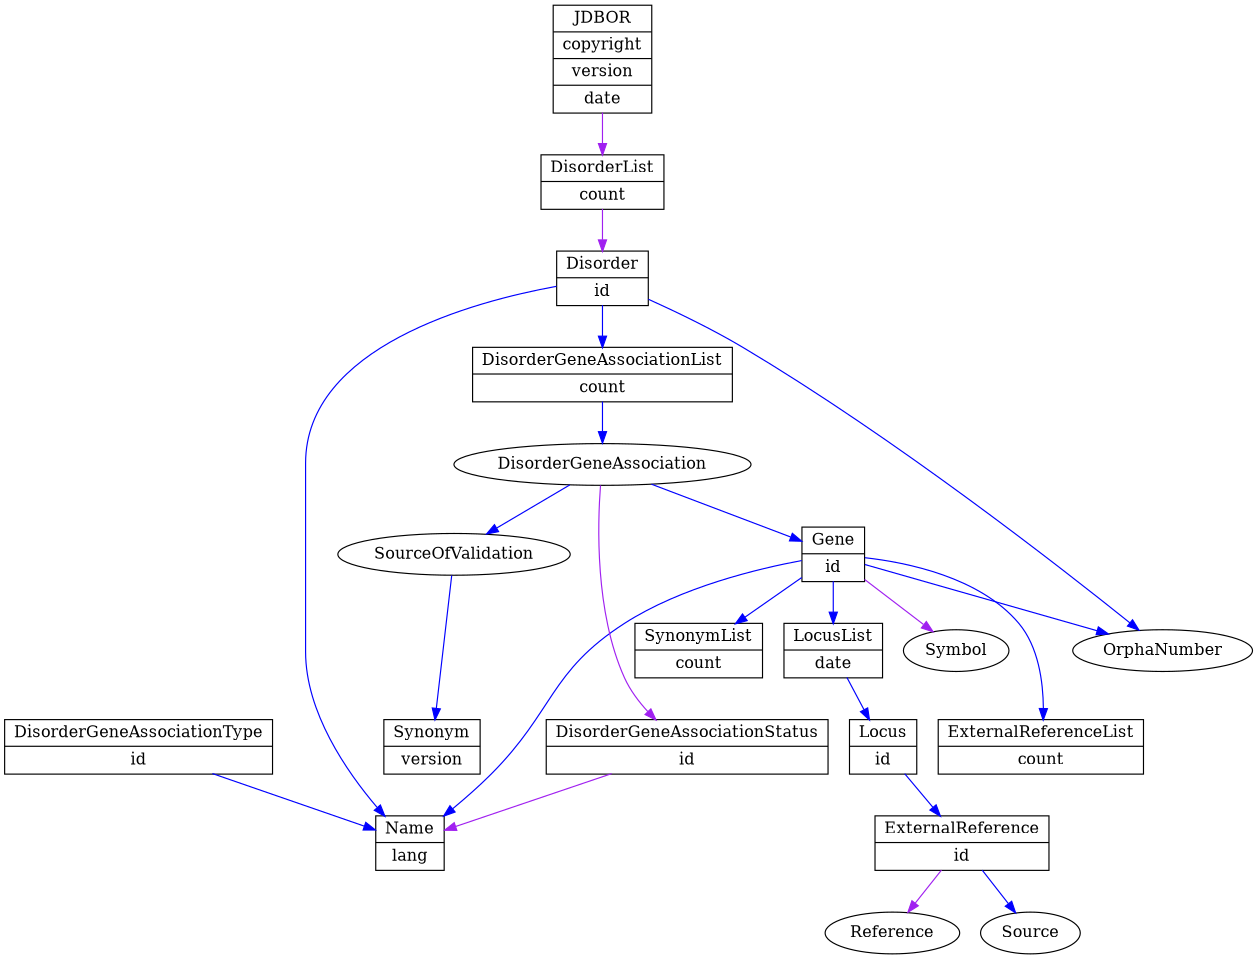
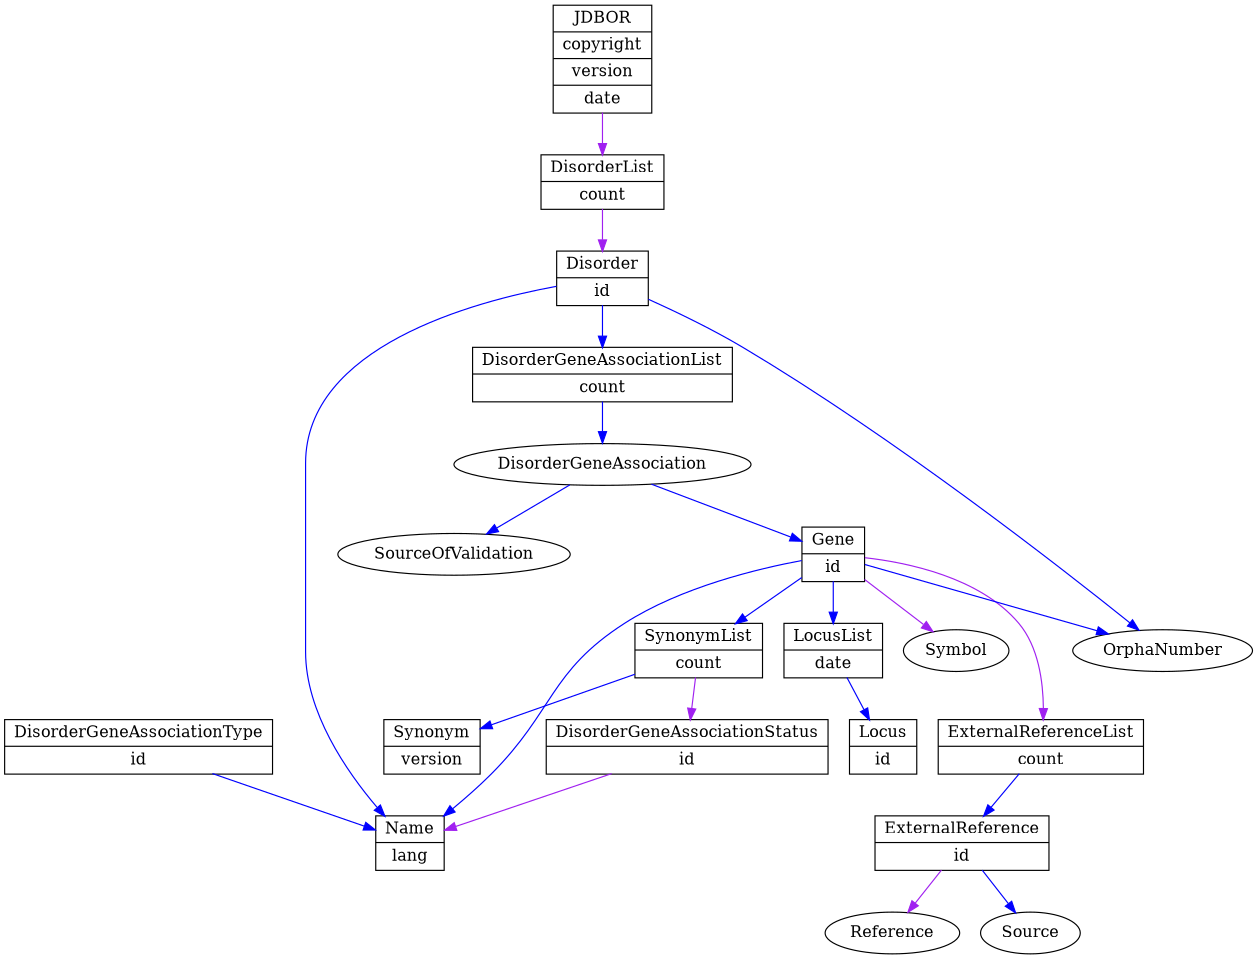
edge "Gene" -> "ExternalReferenceList": color blue -> purple
edge "DisorderGeneAssociation" -> "DisorderGeneAssociationStatus": now "SynonymList" -> "DisorderGeneAssociationStatus"
edge "SourceOfValidation" -> "Synonym": now "SynonymList" -> "Synonym"
edge "Locus" -> "ExternalReference": now "ExternalReferenceList" -> "ExternalReference"
